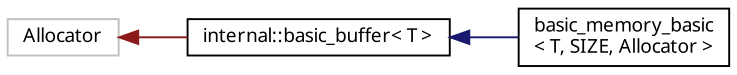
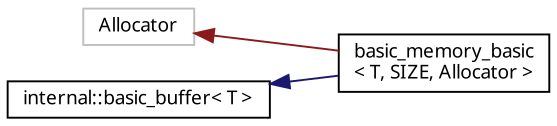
edge "internal::basic_buffer< T >" -> "Allocator": now "basic_memory_basic < T, SIZE, Allocator >" -> "Allocator"
